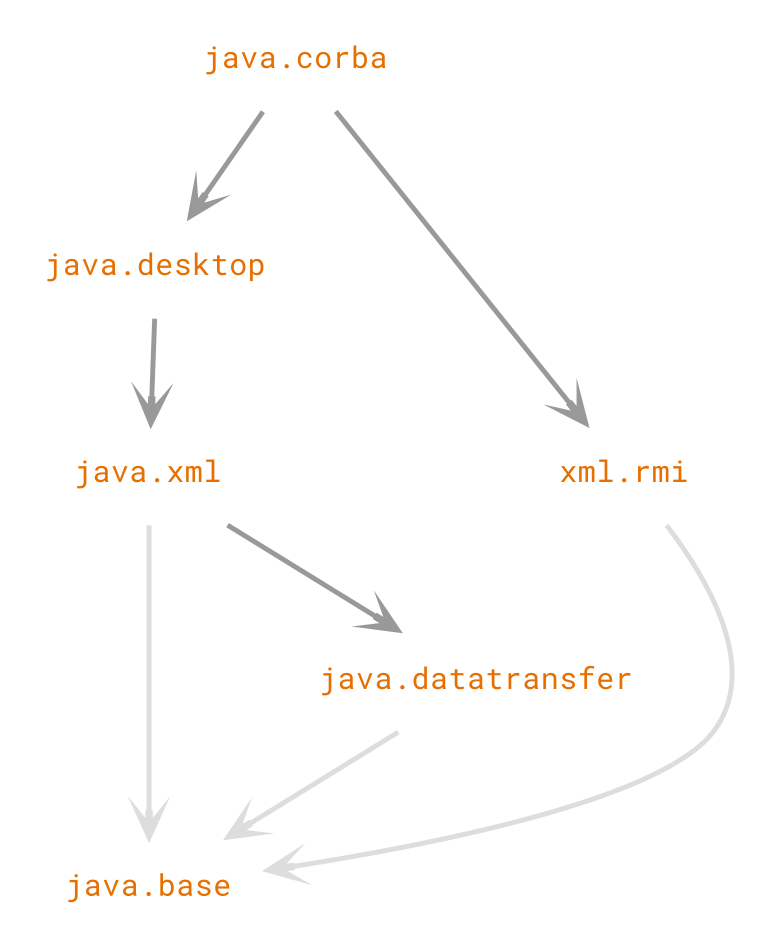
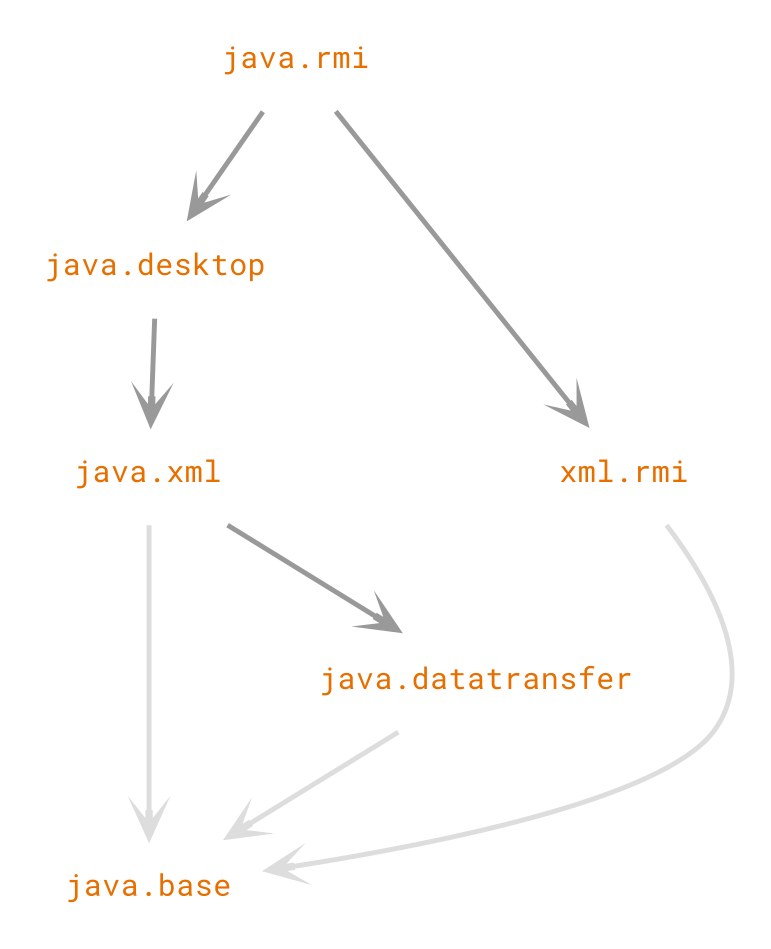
node "java.corba": label "java.corba" -> "java.rmi"
